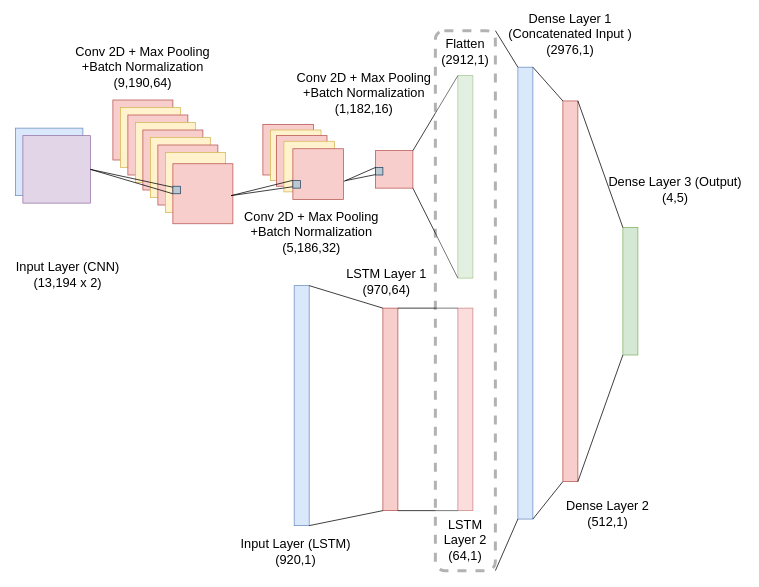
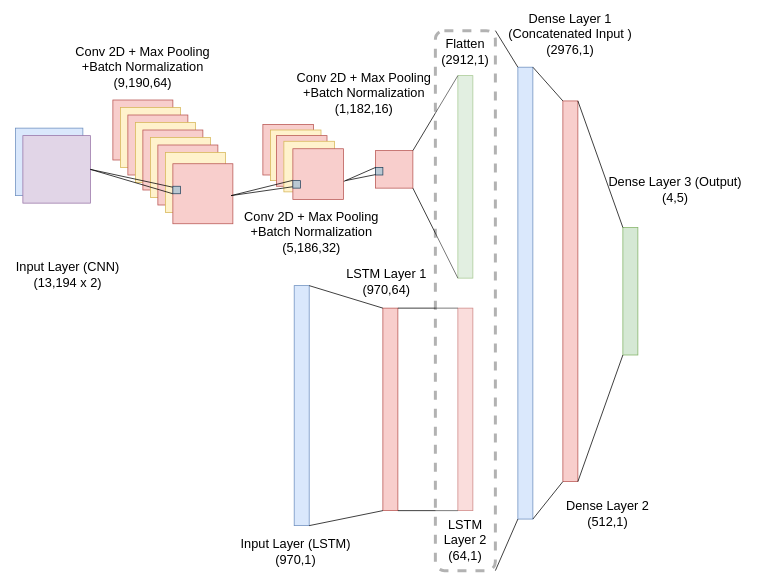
node "Input Layer (LSTM) (920,1)": label "Input Layer (LSTM) (920,1)" -> "Input Layer (LSTM) (970,1)"
